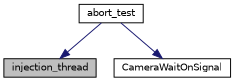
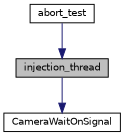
edge "abort_test" -> "CameraWaitOnSignal": now "injection_thread" -> "CameraWaitOnSignal"
